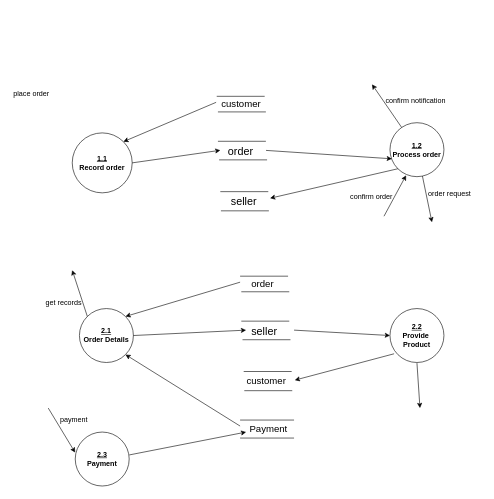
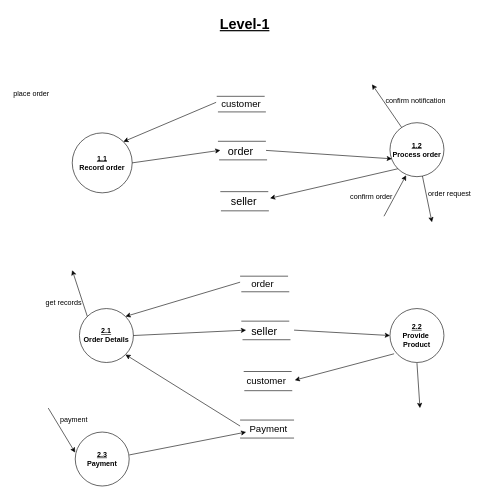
node "Level-1": added
